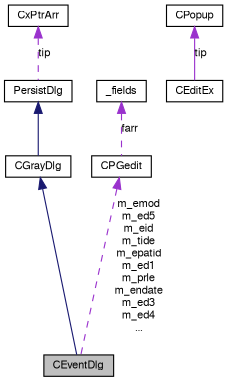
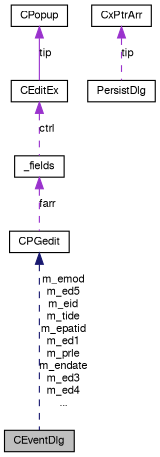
edge "_fields" -> "CEditEx": added, label "ctrl"
node "CGrayDlg": removed
edge "CEventDlg" -> "CPGedit": color darkorchid3 -> midnightblue
